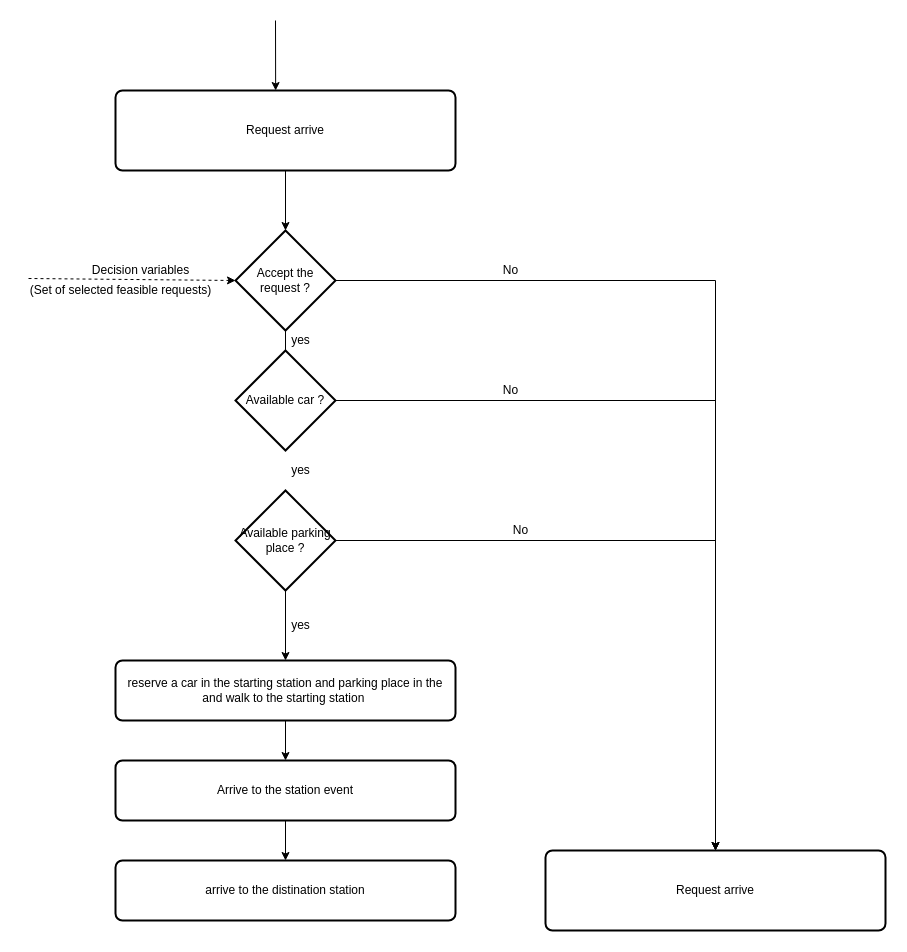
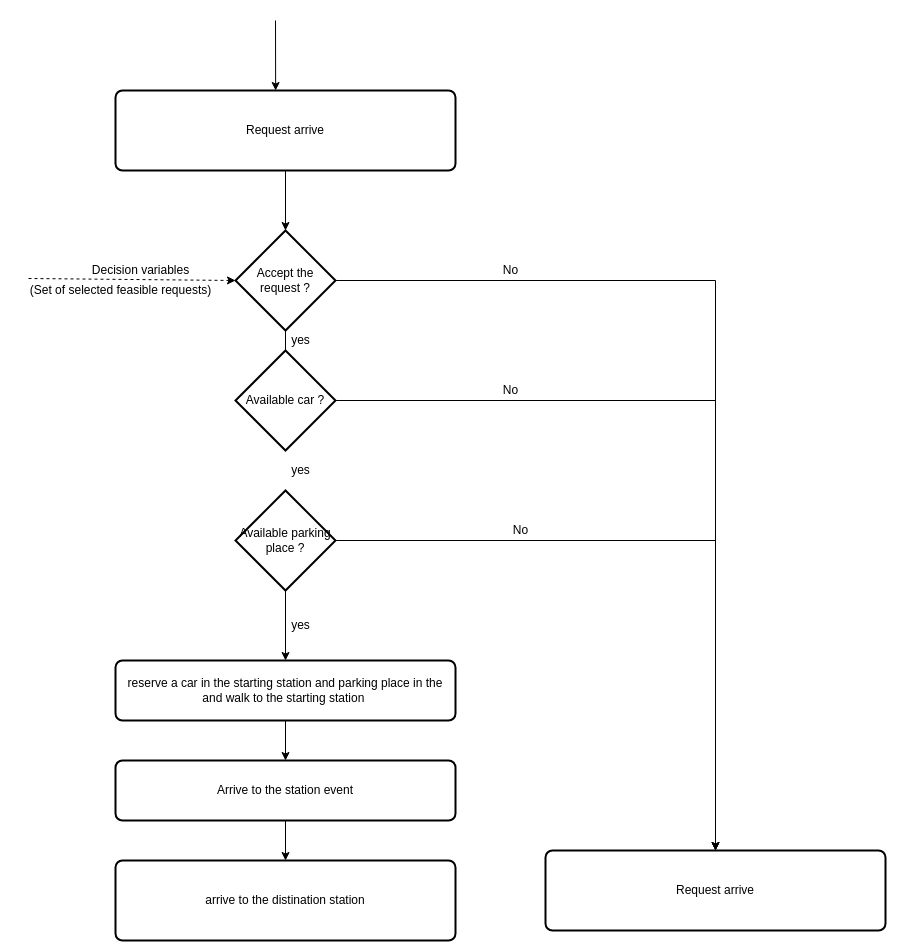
node "arrive to the distination station": size 340x60 -> 340x80
